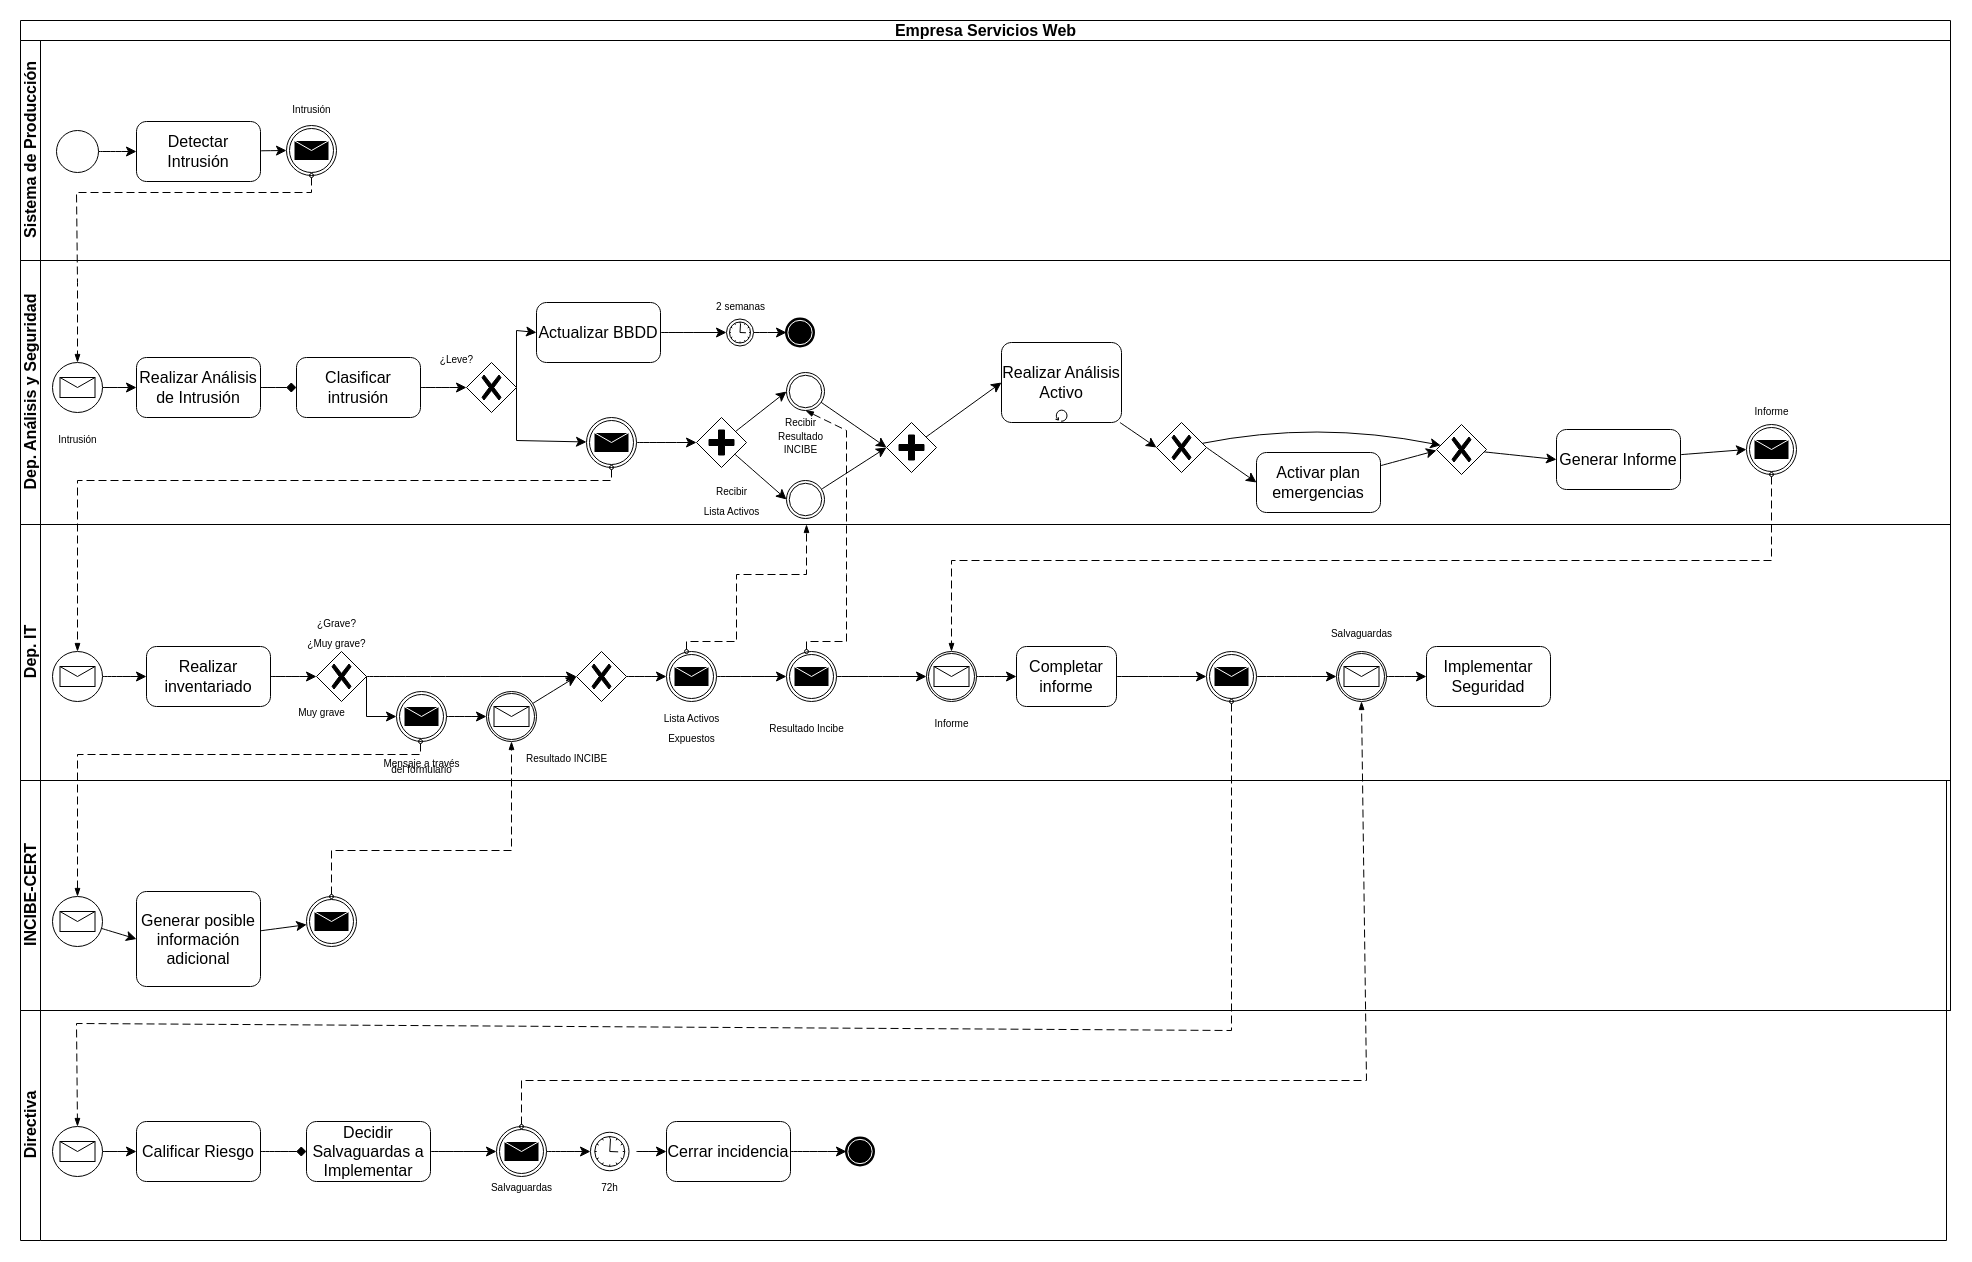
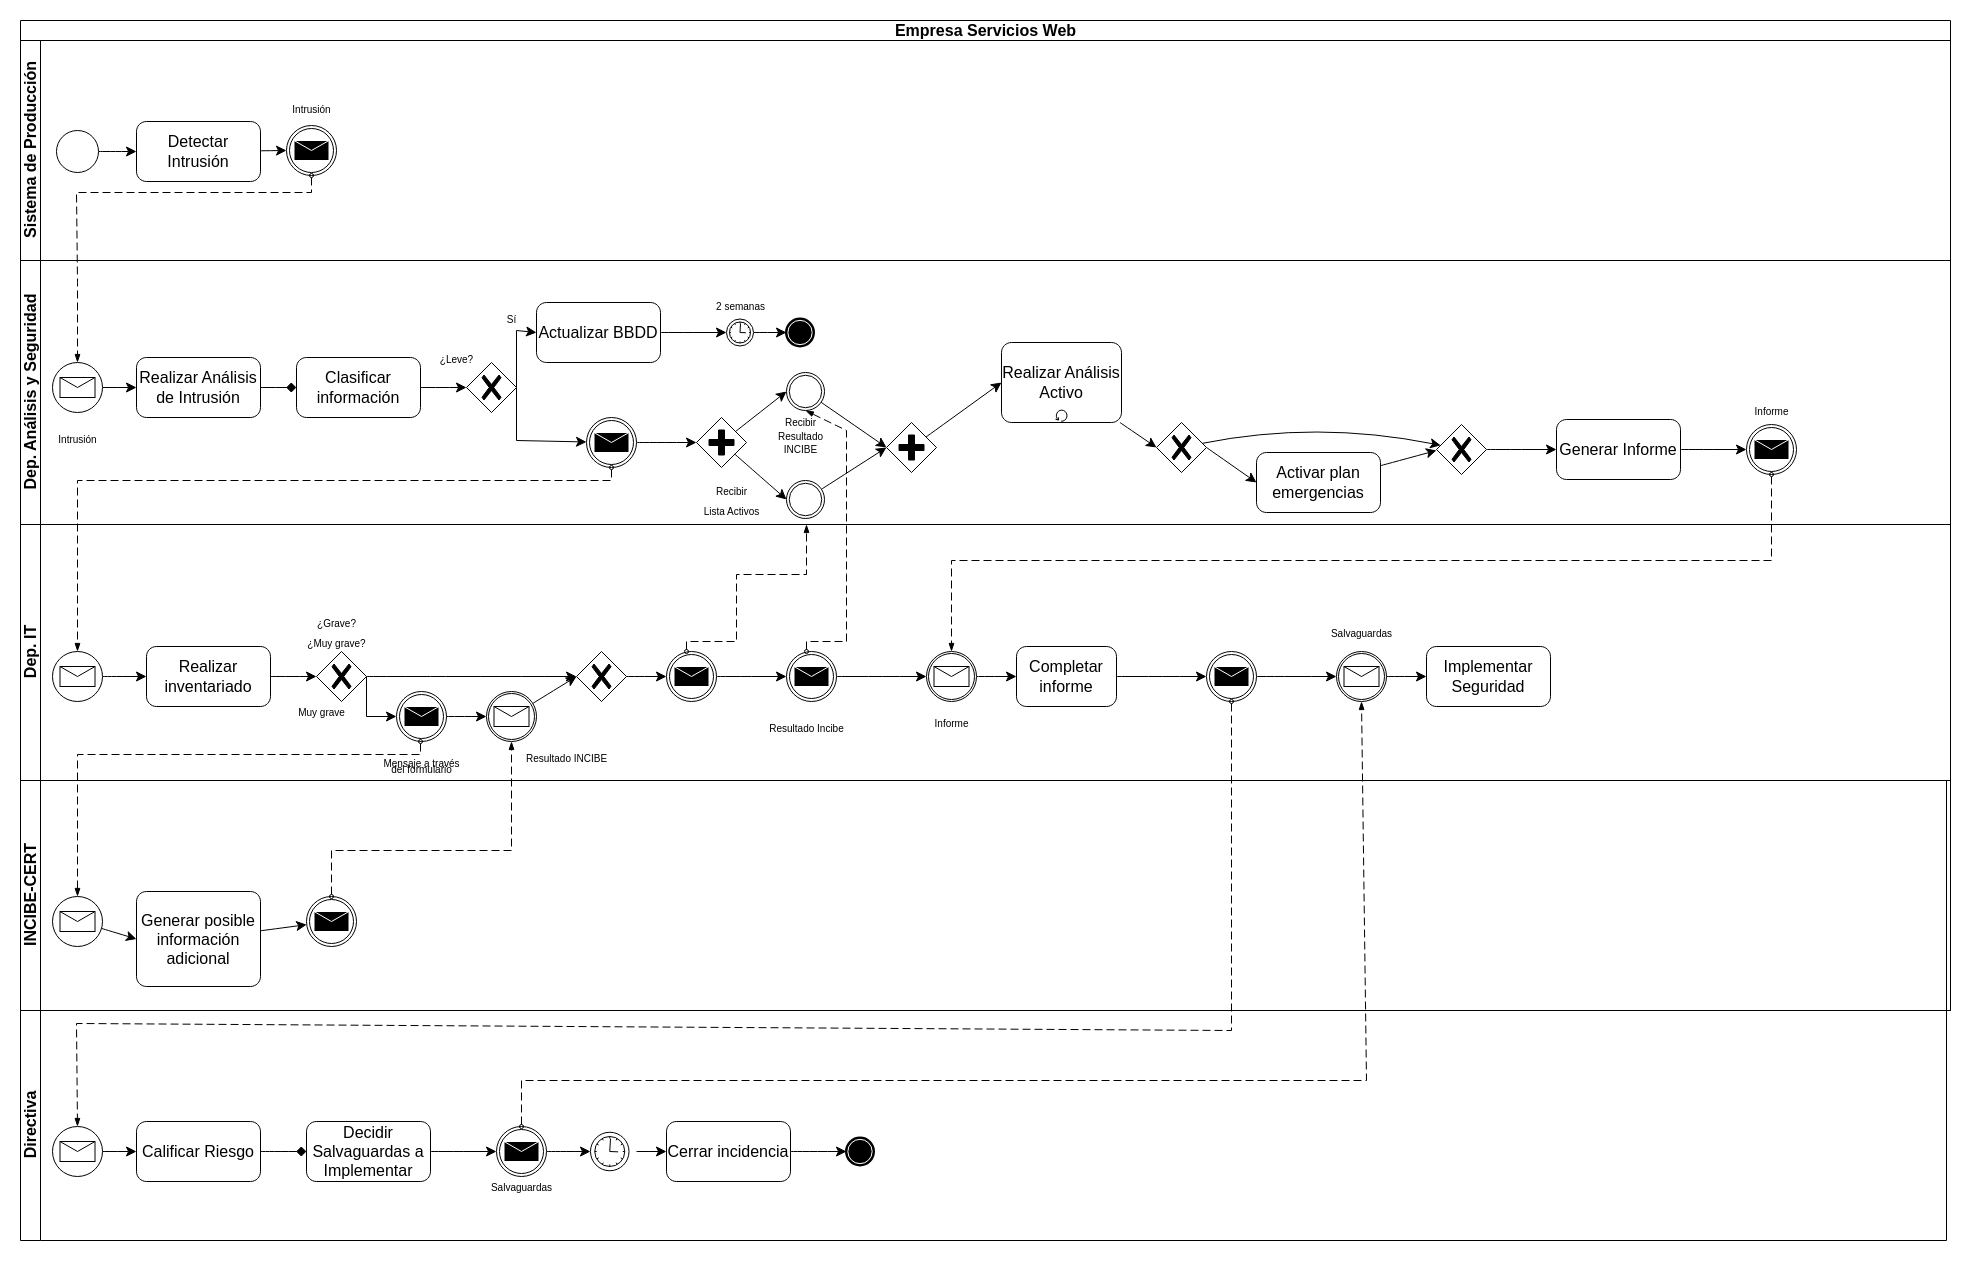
node "Sí": added
node "Clasificar intrusión": label "Clasificar intrusión" -> "Clasificar información"
node "Generar Informe": moved (1619, 460) -> (1619, 450)
node "Lista Activos Expuestos": removed
node "72h": removed
